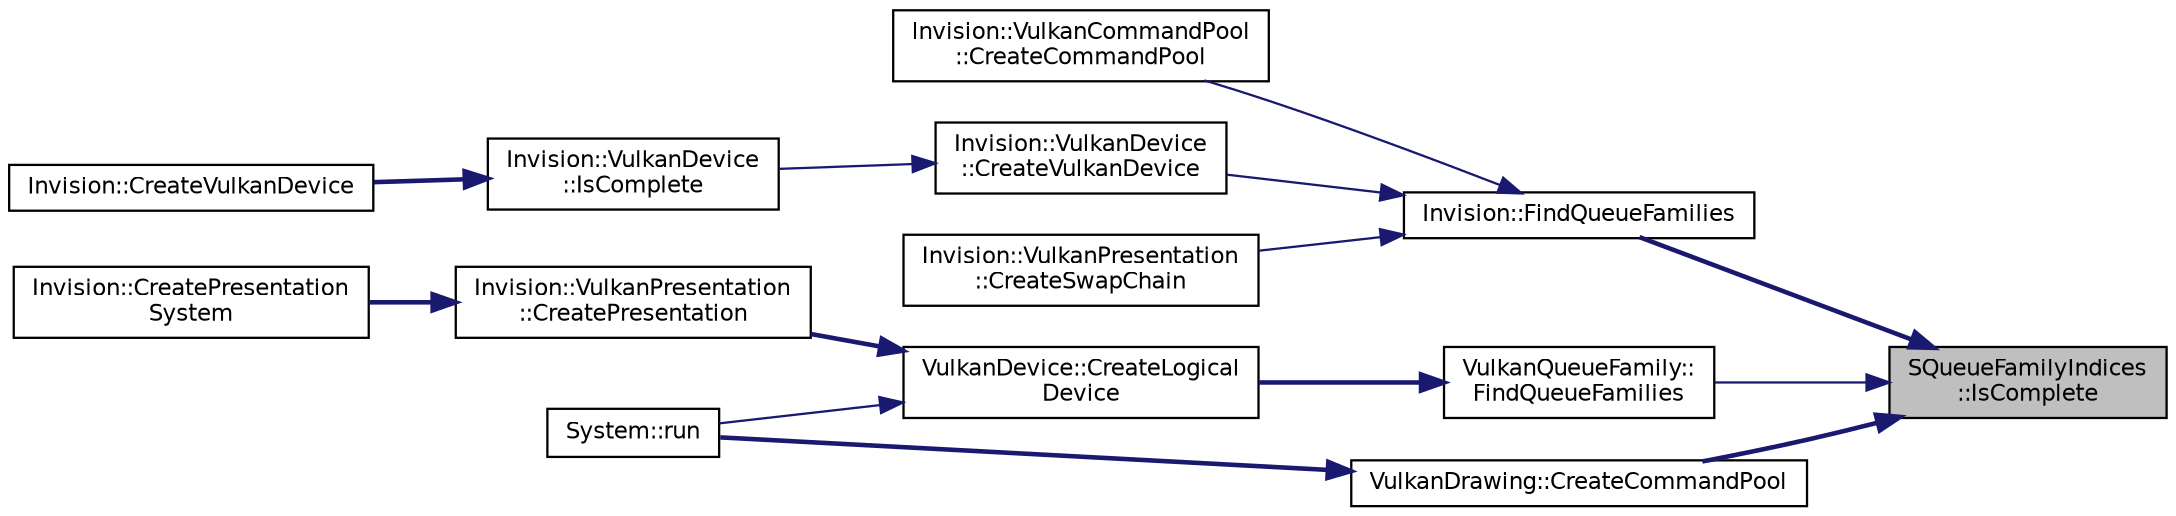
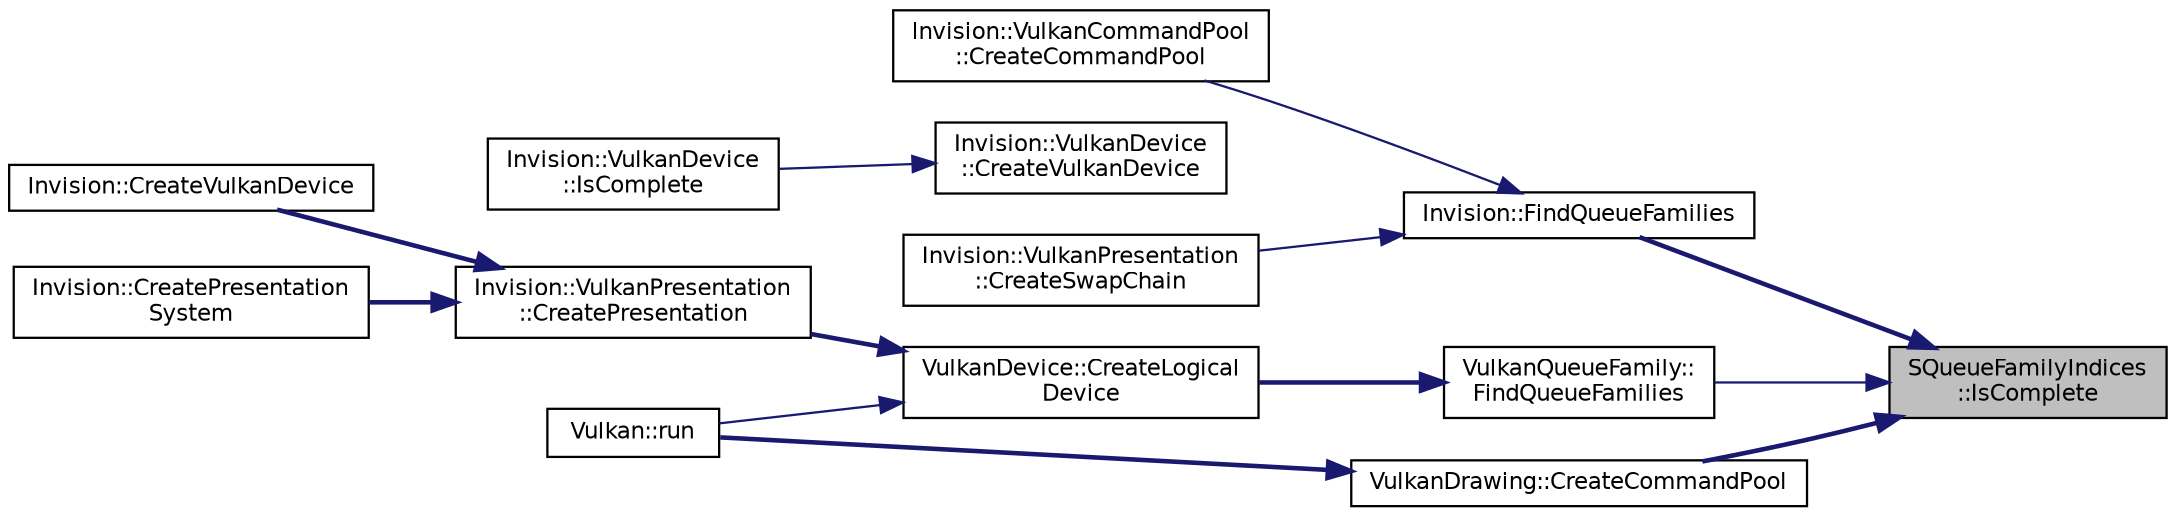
edge "Invision::CreateVulkanDevice" -> "Invision::VulkanDevice ::IsComplete": now "Invision::CreateVulkanDevice" -> "Invision::VulkanPresentation ::CreatePresentation"
edge "Invision::VulkanDevice ::CreateVulkanDevice" -> "Invision::FindQueueFamilies": removed
node "System::run": label "System::run" -> "Vulkan::run"
